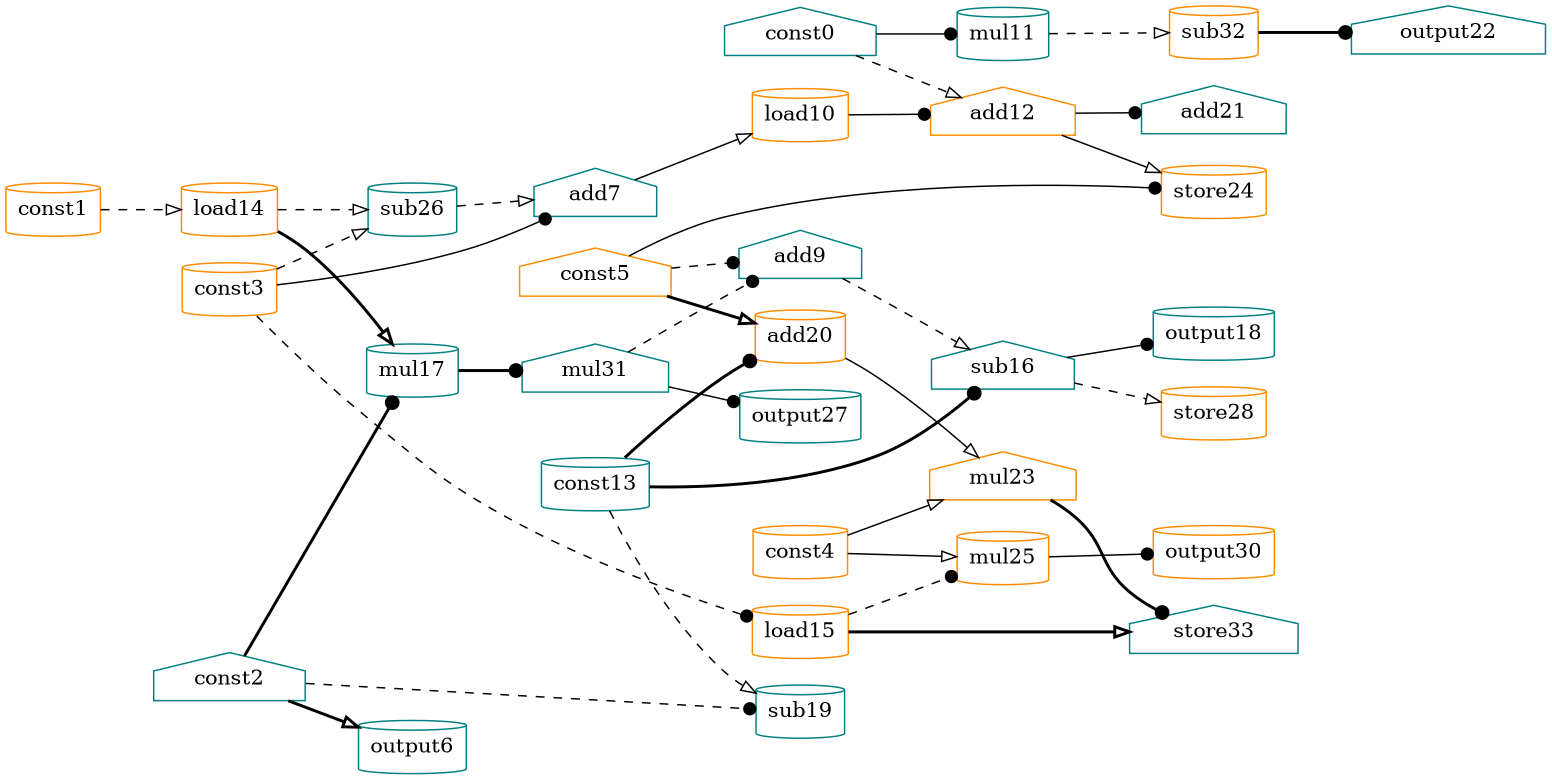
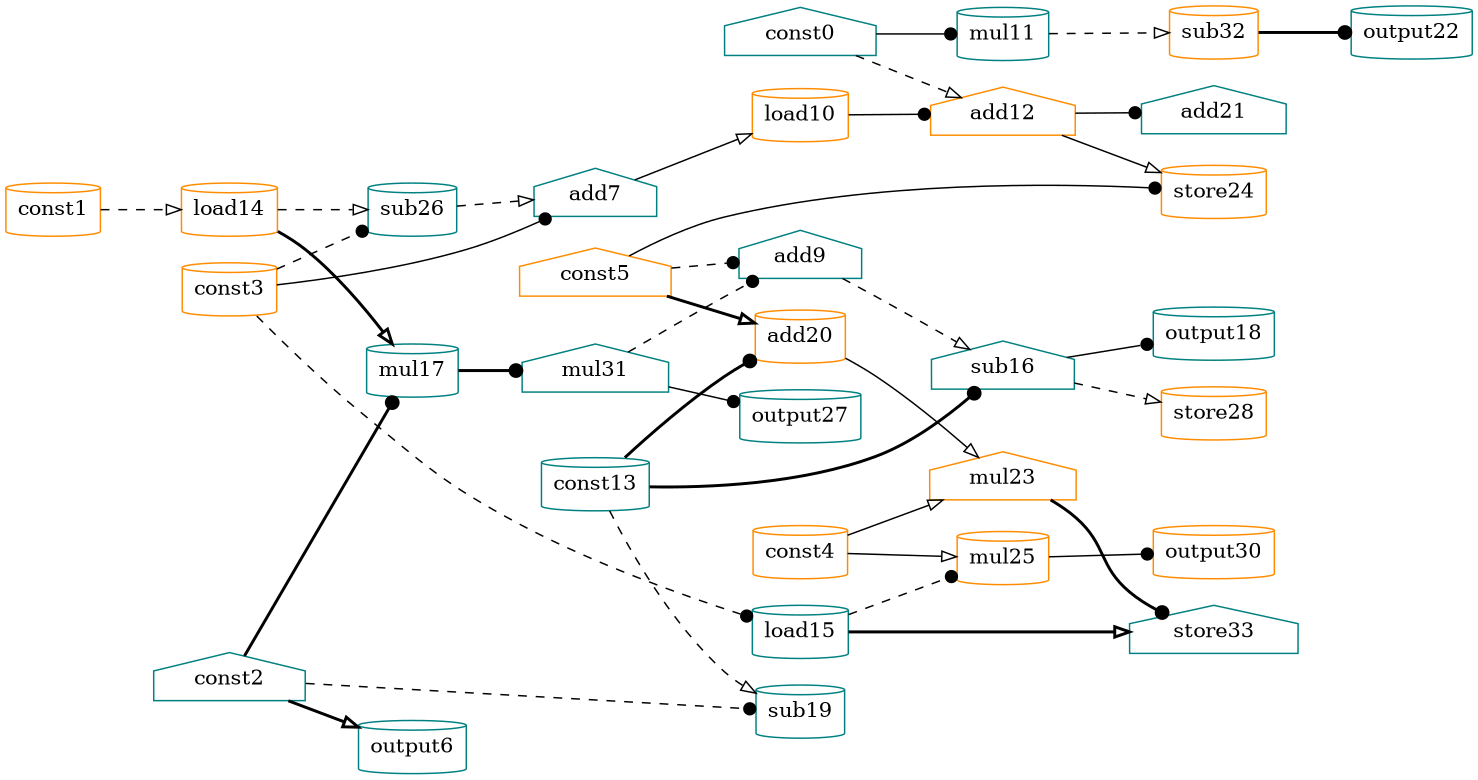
node "output22": shape house -> cylinder
edge "const3" -> "sub26": arrowhead onormal -> dot
node "load15": color darkorange -> teal
